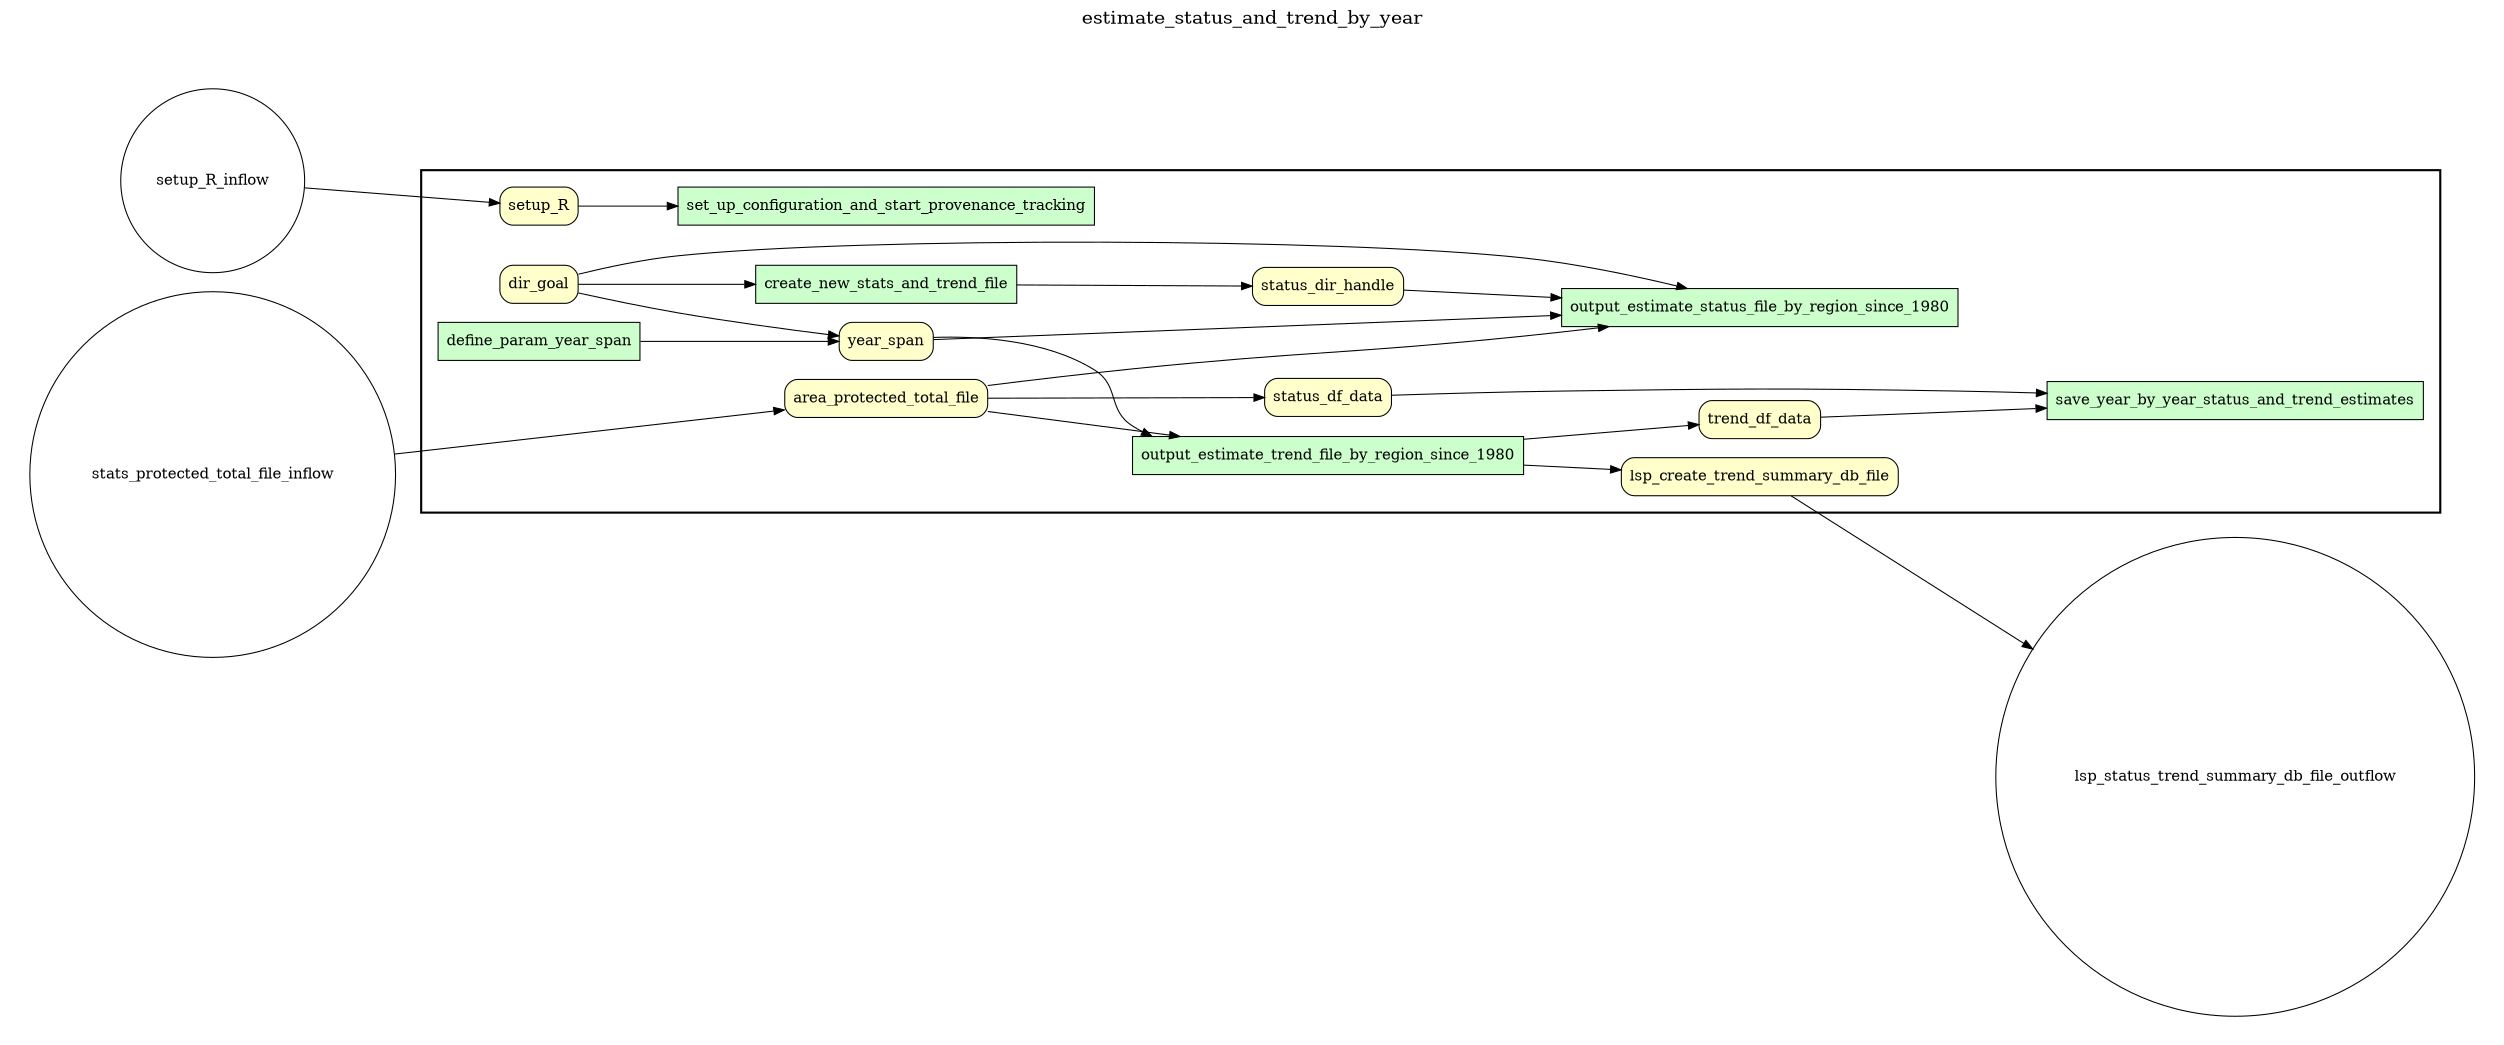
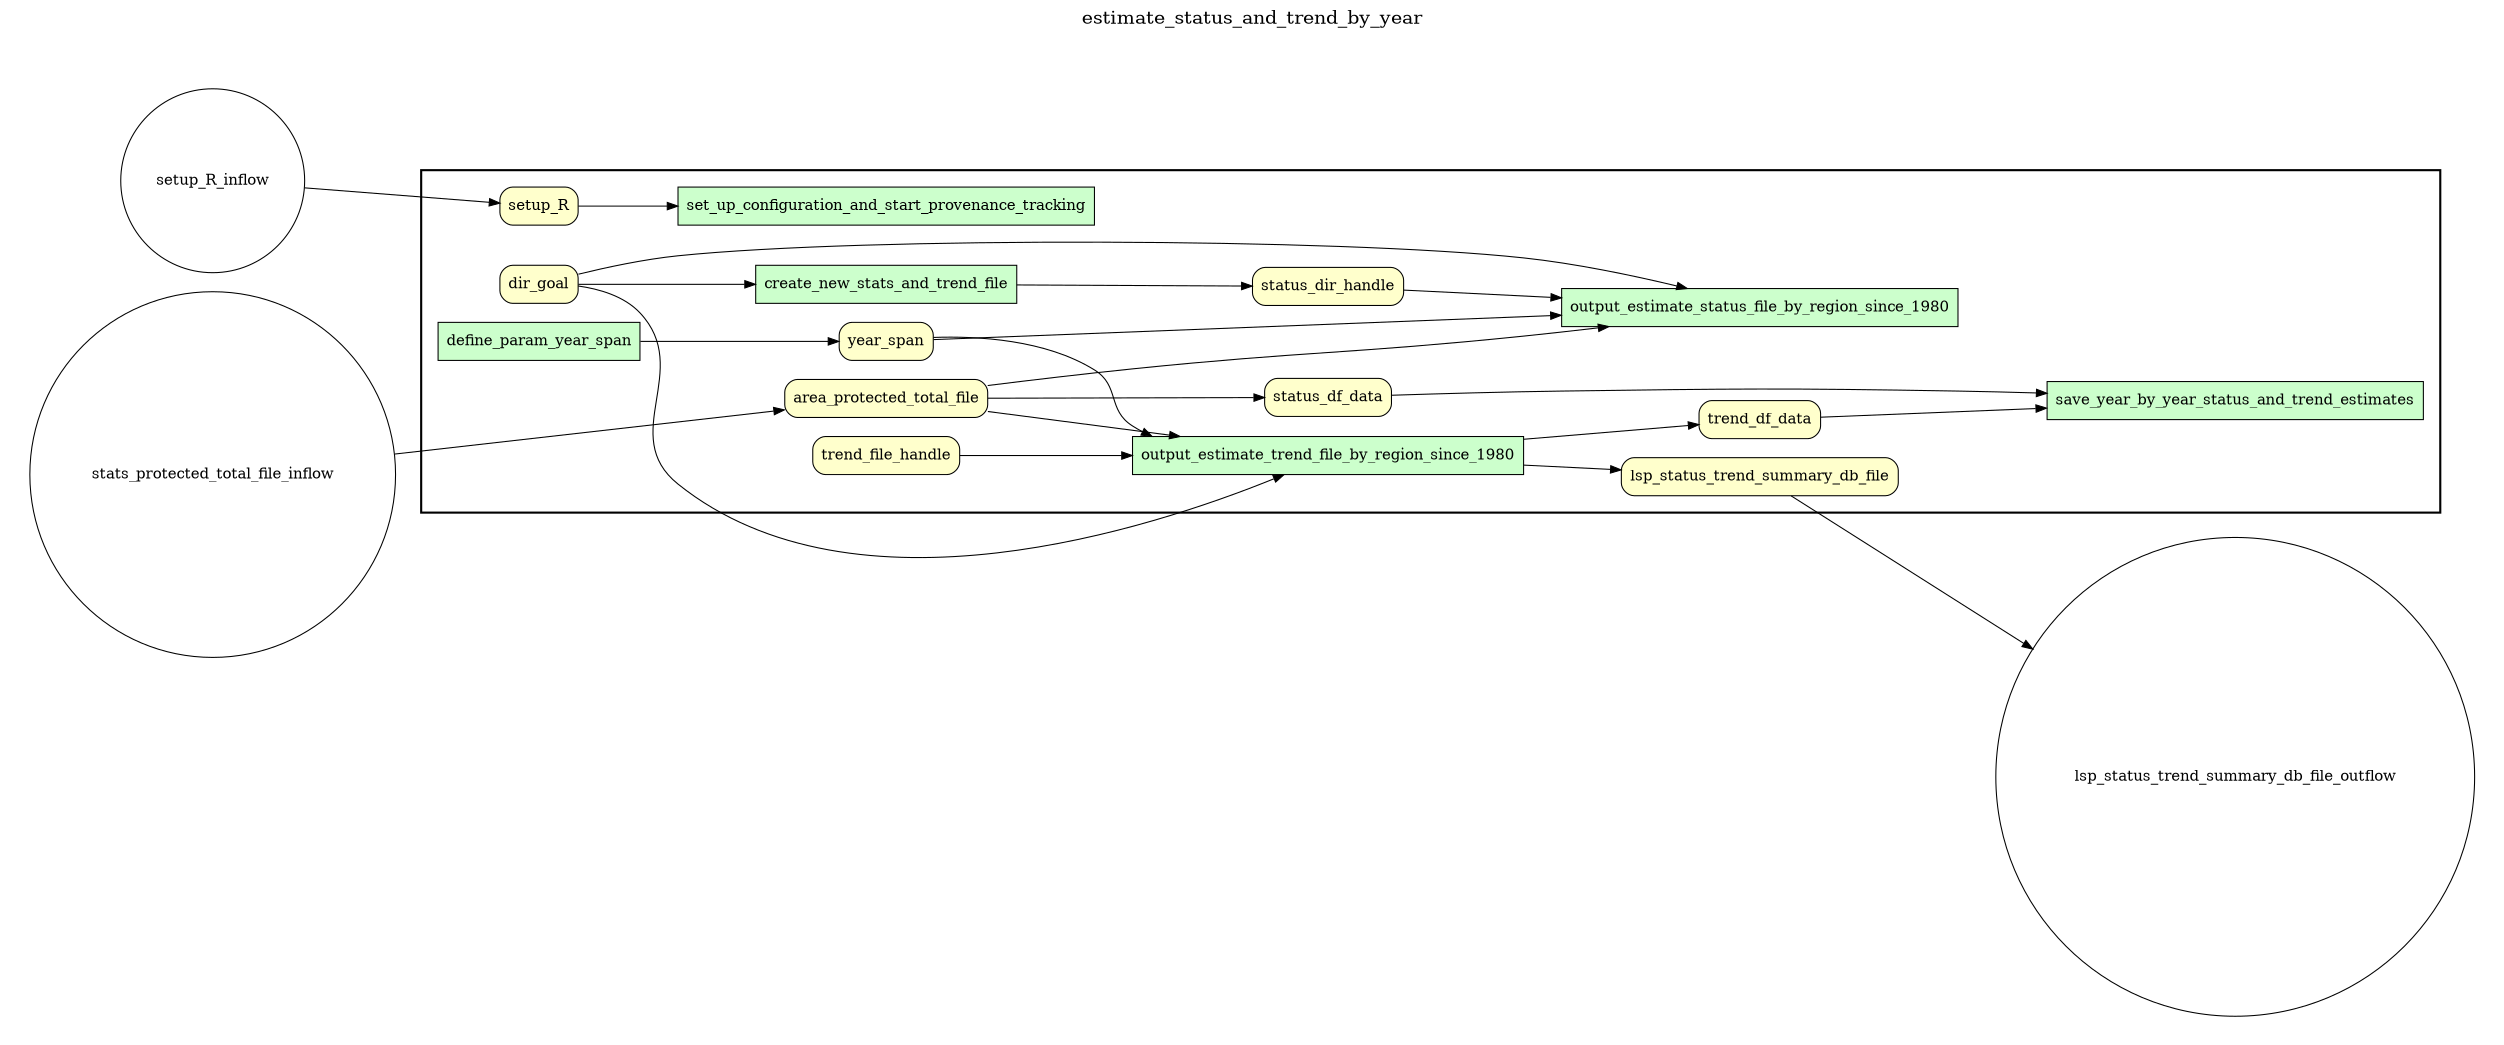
edge "dir_goal" -> "year_span": now "dir_goal" -> "output_estimate_trend_file_by_region_since_1980"
node "trend_file_handle": added
node "lsp_create_trend_summary_db_file": label "lsp_create_trend_summary_db_file" -> "lsp_status_trend_summary_db_file"
